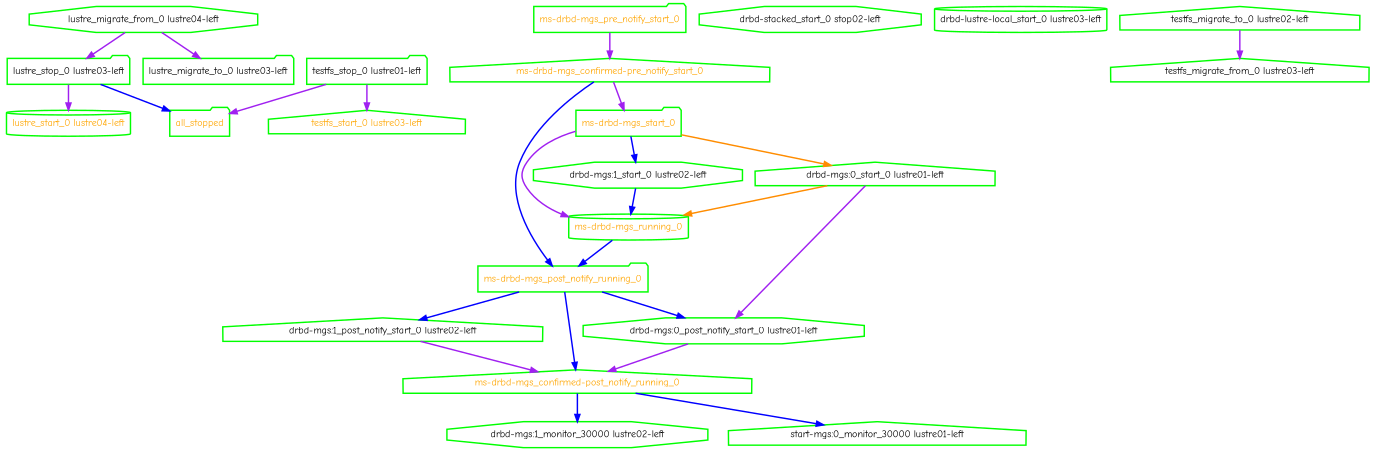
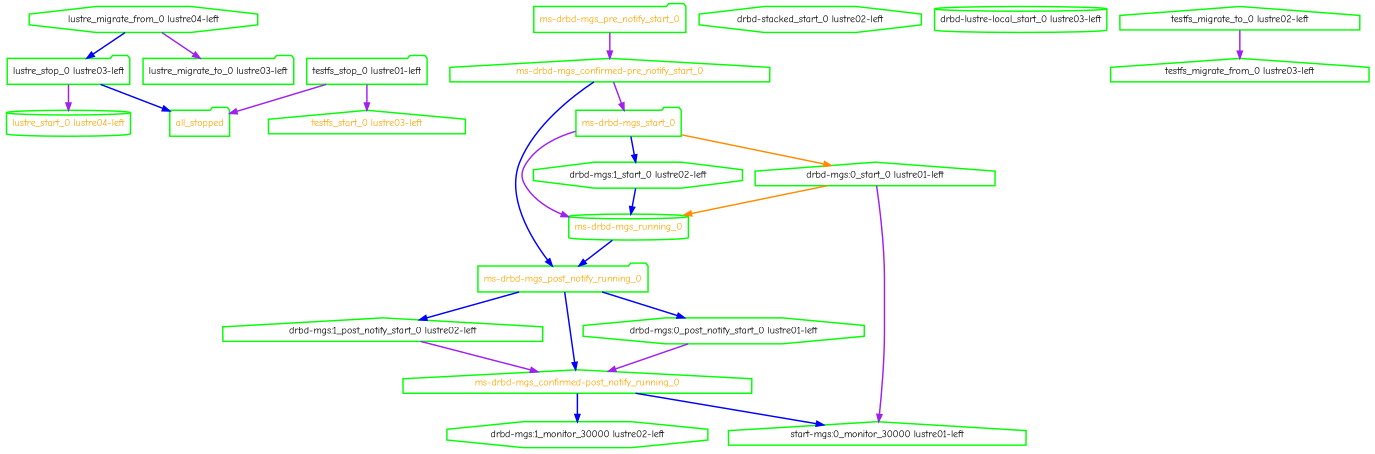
node "drbd-stacked_start_0 stop02-left": label "drbd-stacked_start_0 stop02-left" -> "drbd-stacked_start_0 lustre02-left"
edge "lustre_migrate_from_0 lustre04-left" -> "lustre_stop_0 lustre03-left": color purple -> blue
edge "drbd-mgs:0_start_0 lustre01-left" -> "drbd-mgs:0_post_notify_start_0 lustre01-left": now "drbd-mgs:0_start_0 lustre01-left" -> "start-mgs:0_monitor_30000 lustre01-left"
